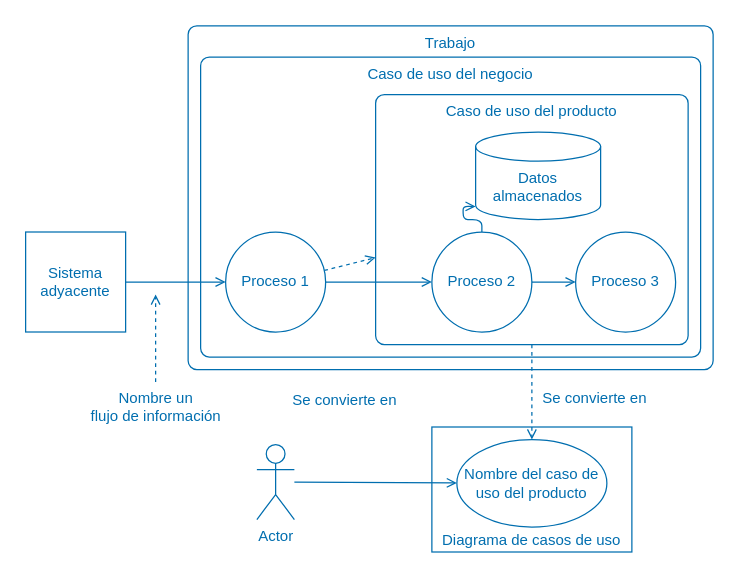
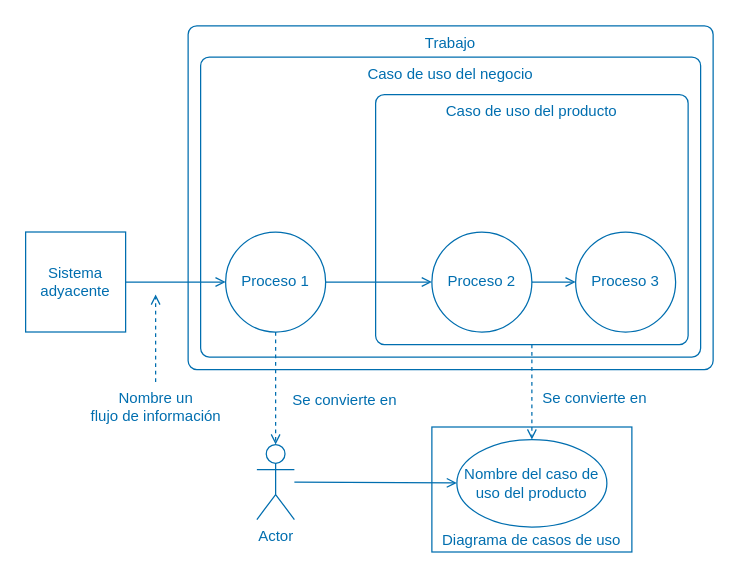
node "Datos almacenados": removed
edge "Proceso 2" -> "Datos almacenados": removed
edge "Proceso 1" -> "Caso de uso del producto": now "Proceso 1" -> "Actor"
